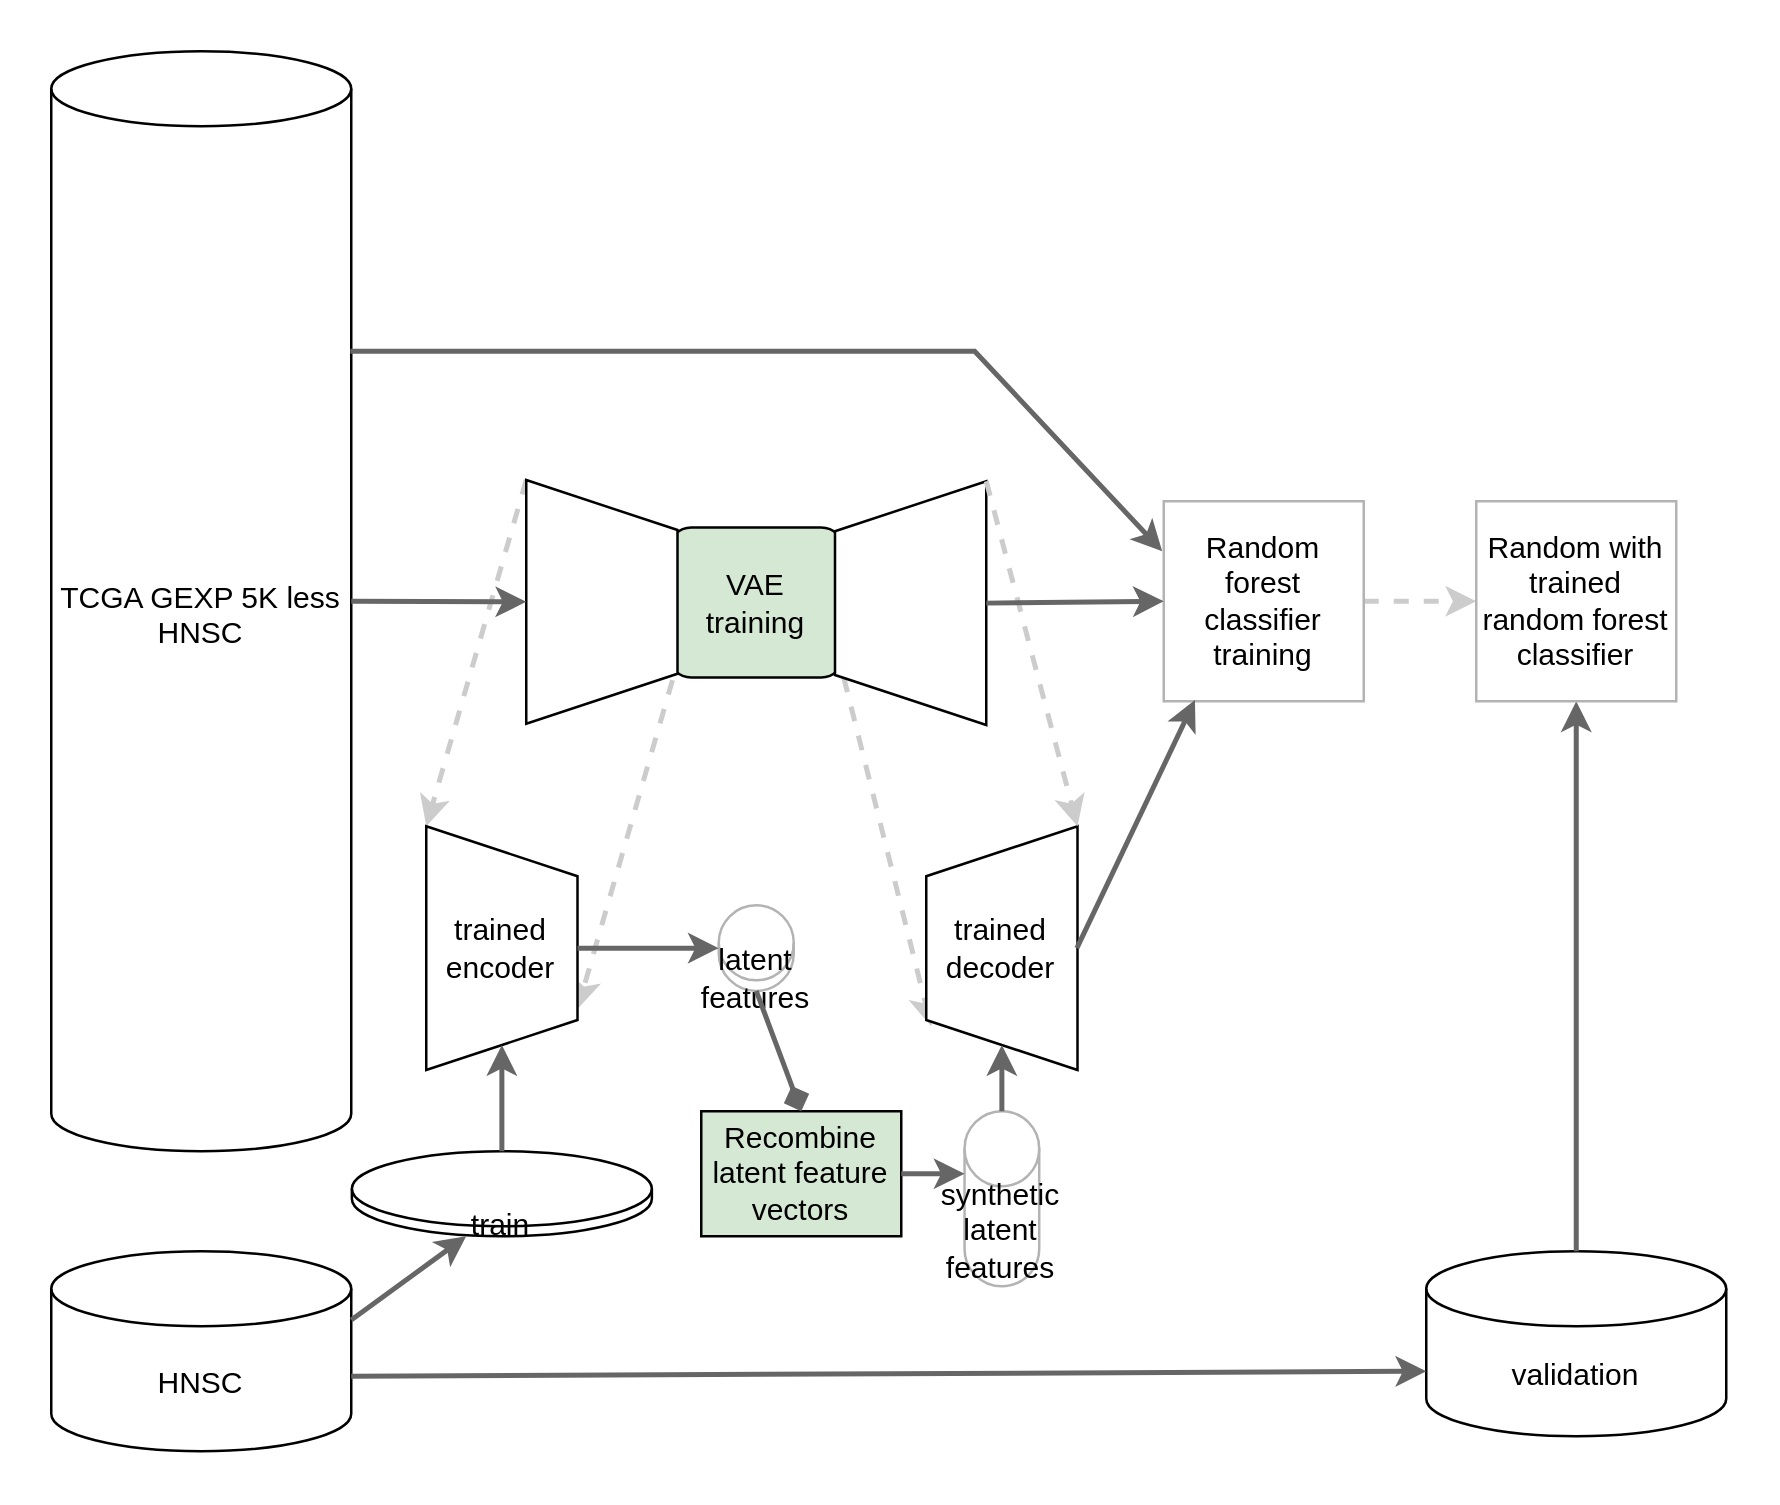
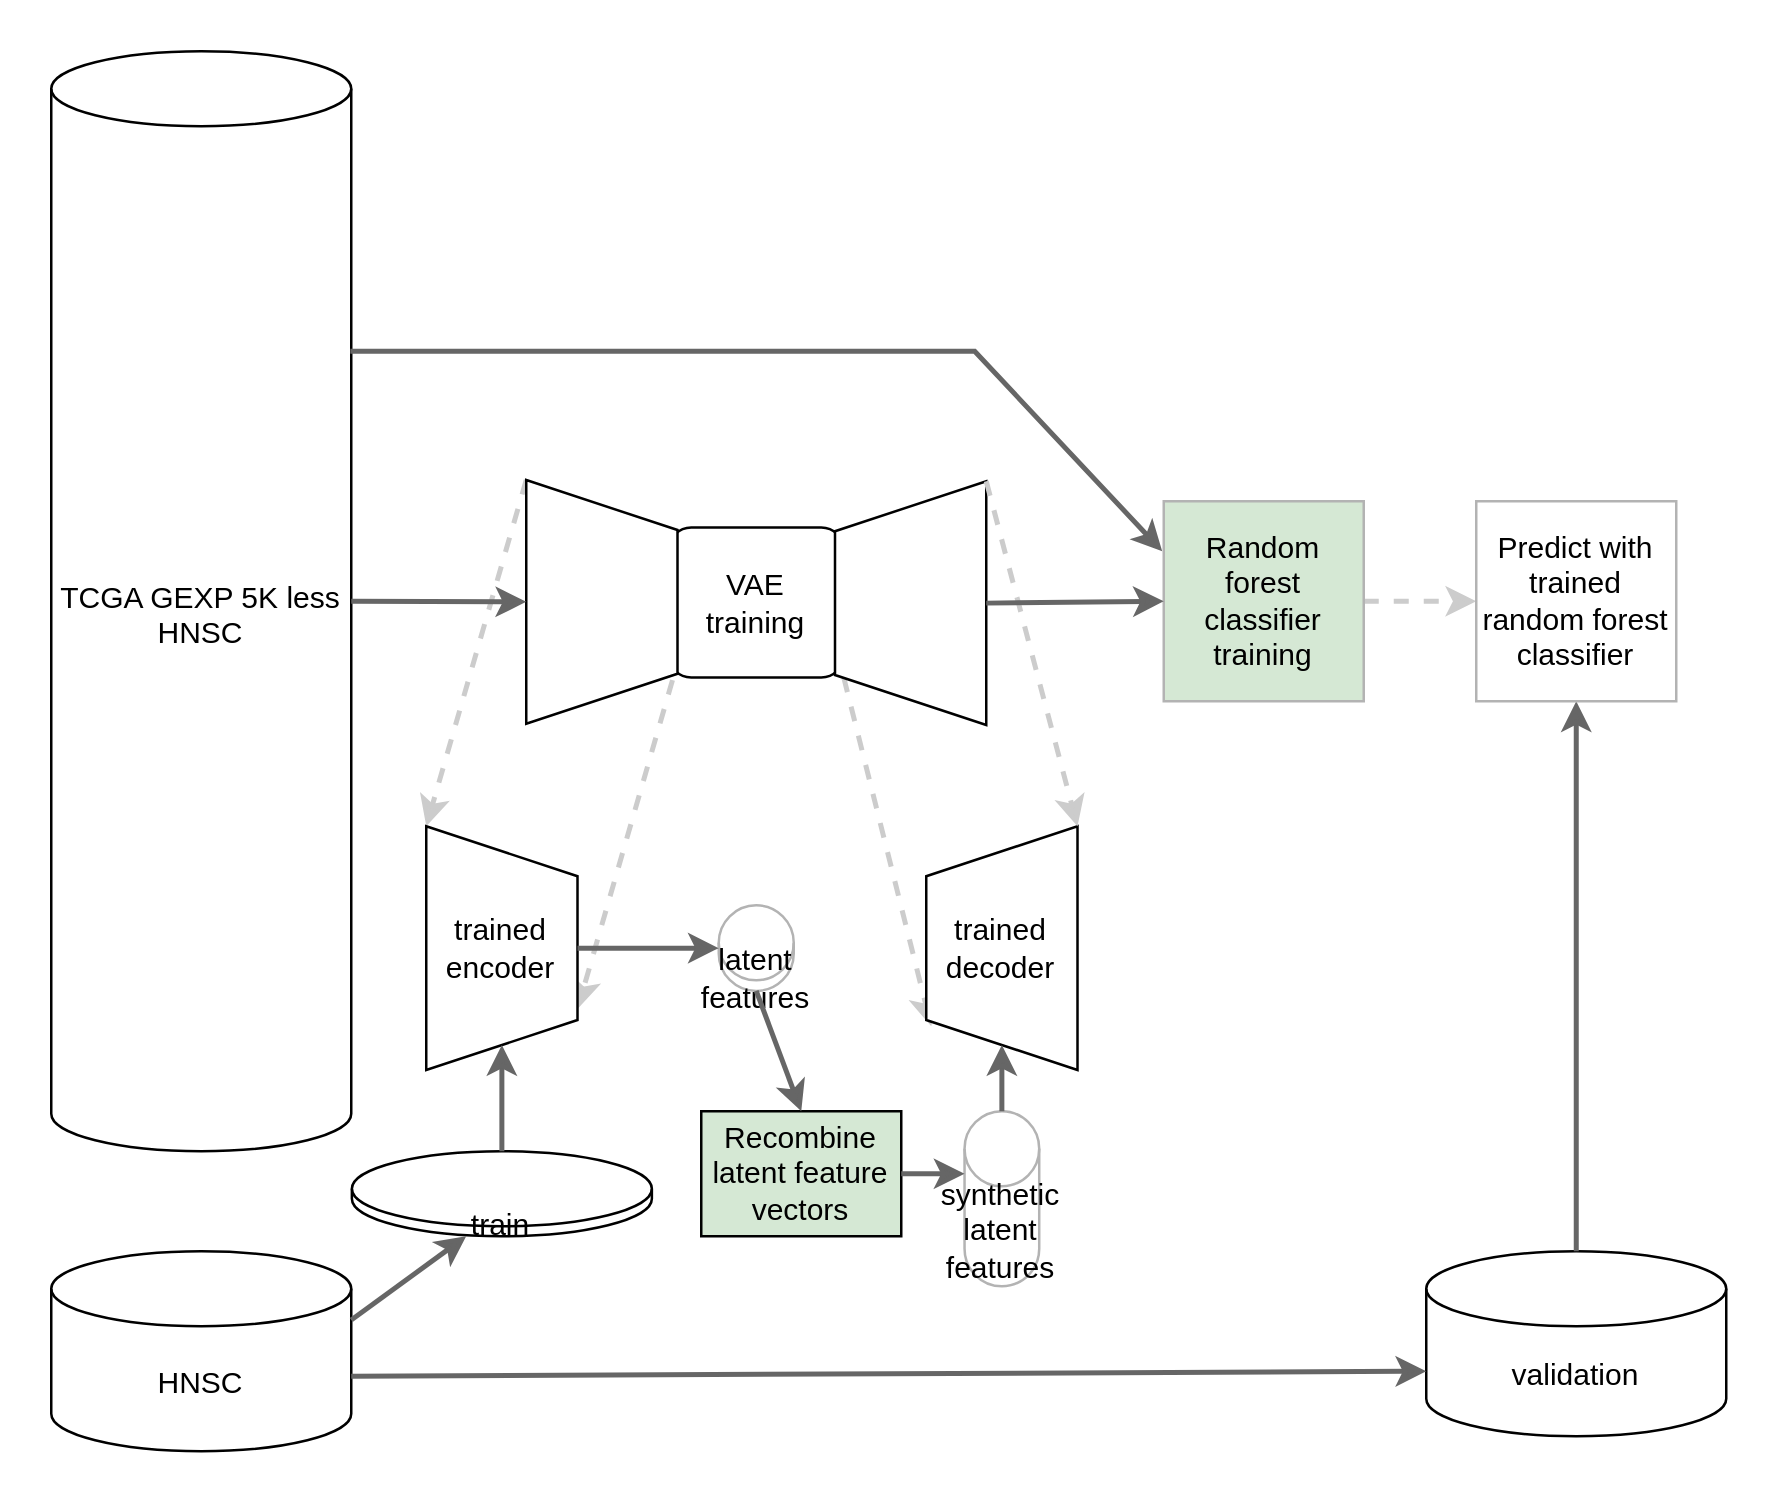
node "Random forest classifier training": fillcolor #ffffff -> #d5e8d4
node "Random with trained random forest classifier": label "Random with trained random forest classifier" -> "Predict with trained random forest classifier"
node "VAE training": fillcolor #d5e8d4 -> #ffffff
edge "trained decoder" -> "Random forest classifier training": removed
edge "latent features" -> "Recombine latent feature vectors": arrowhead diamond -> classic
